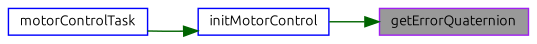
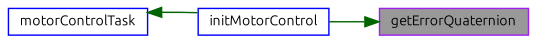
edge "motorControlTask" -> "initMotorControl": reversed
